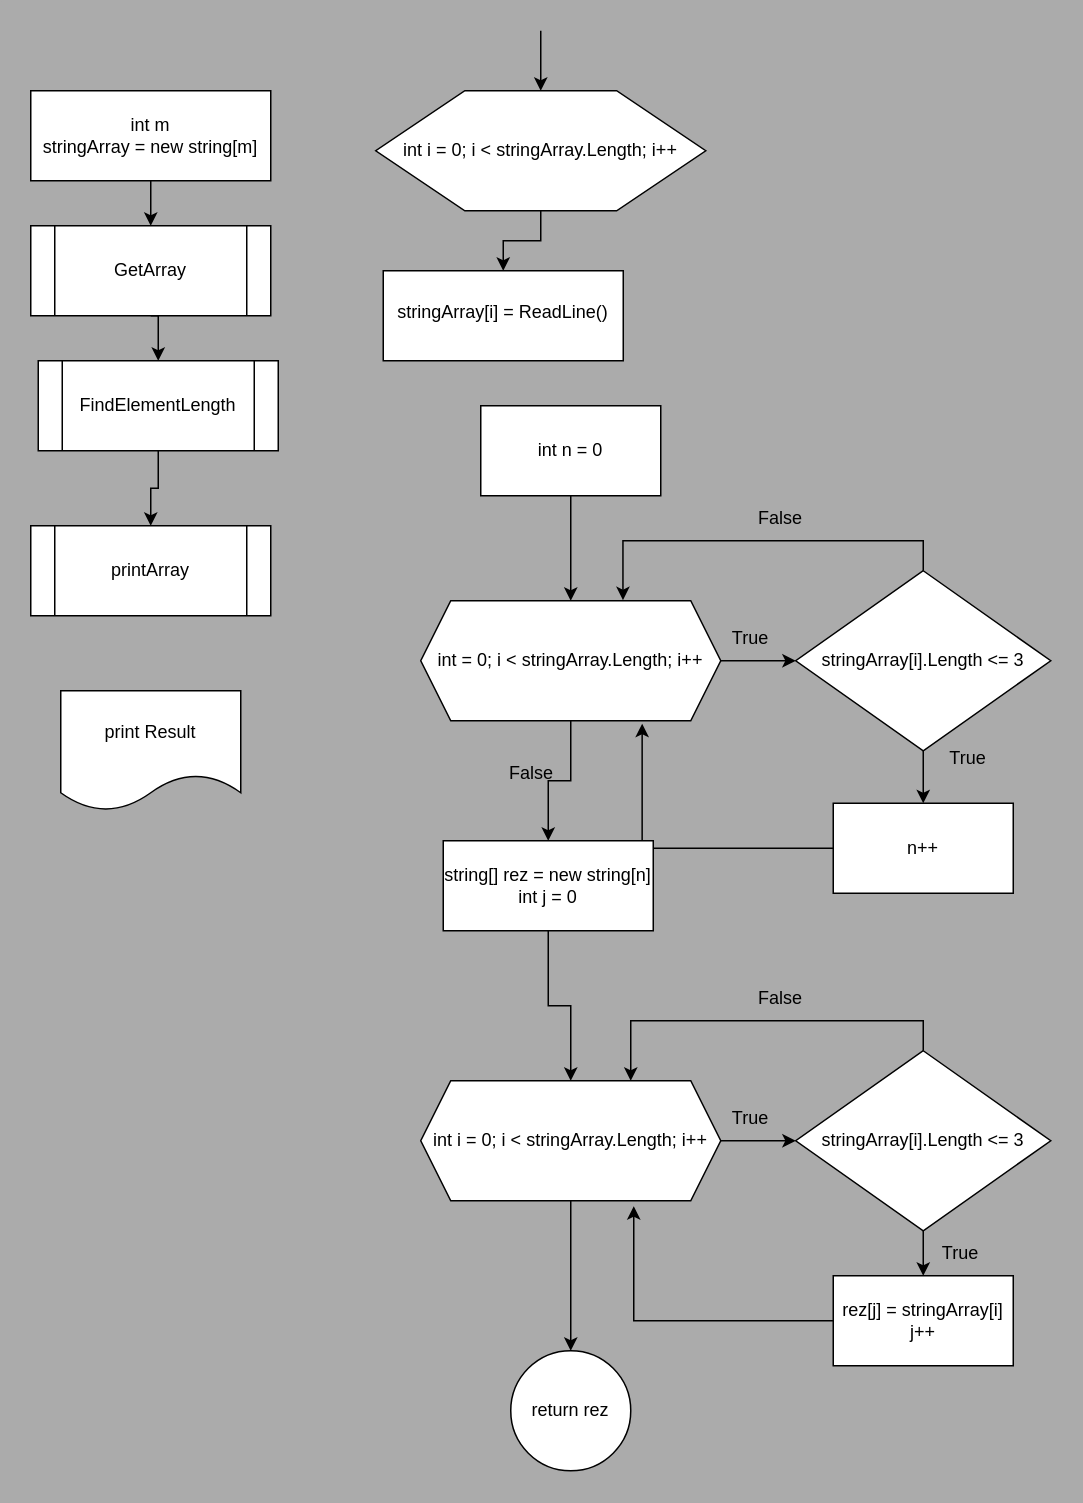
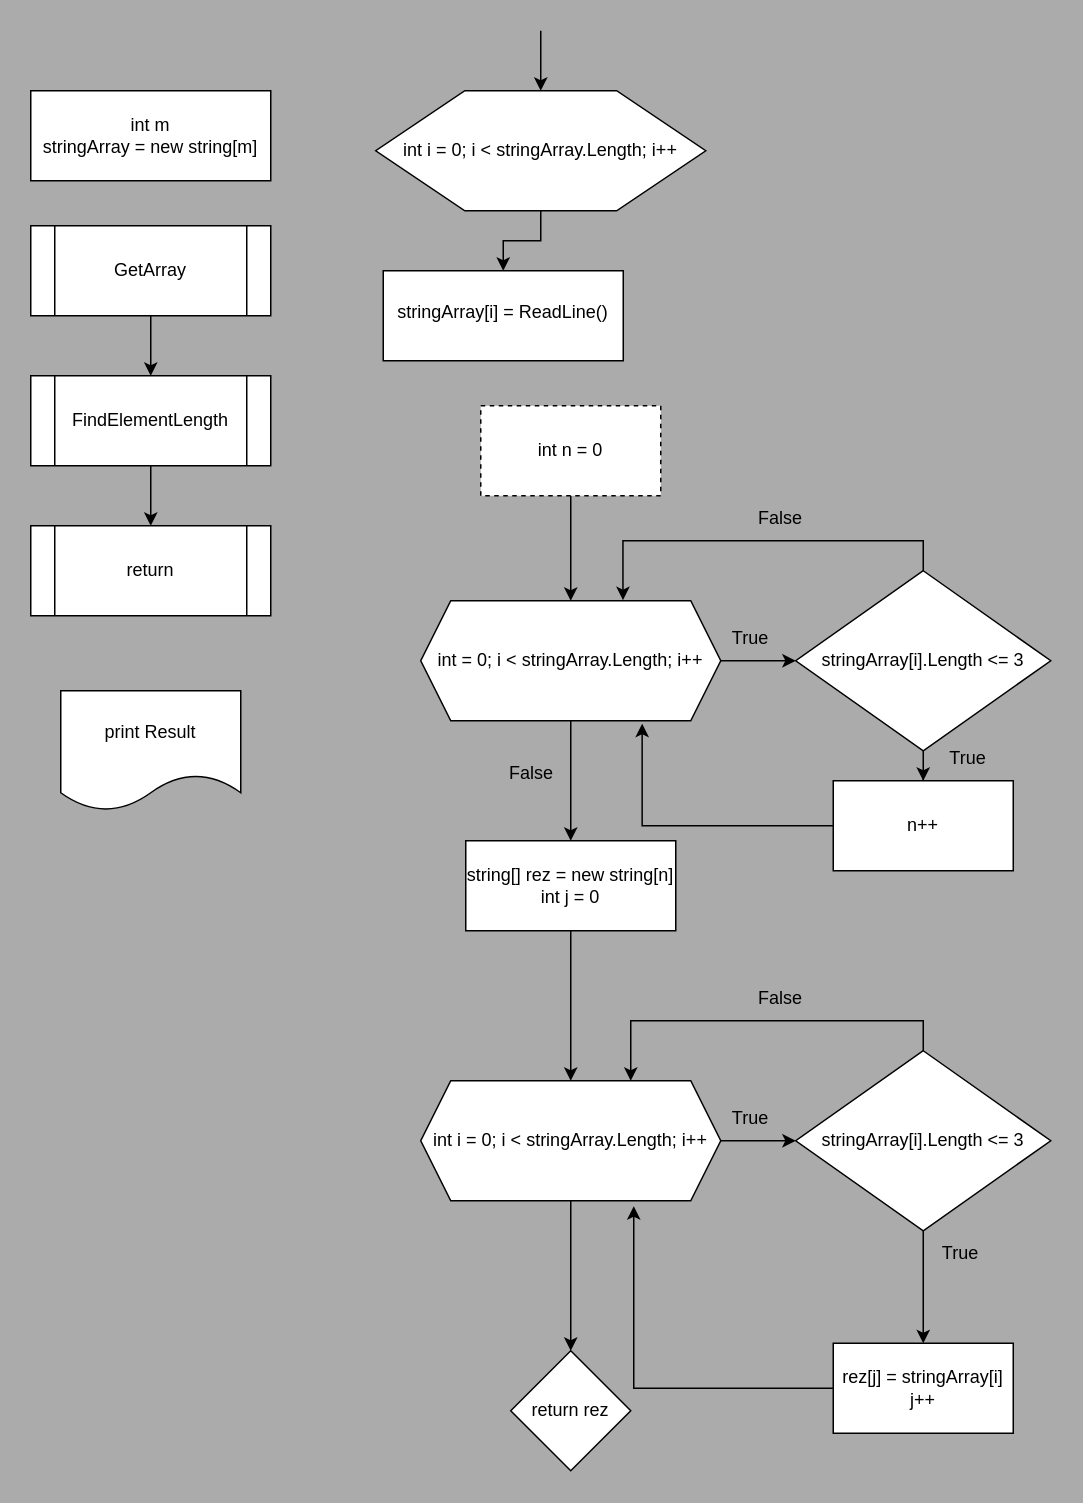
edge "int m stringArray = new string[m]" -> "GetArray": removed
node "FindElementLength": moved (158, 406) -> (151, 421)
node "int n = 0": style solid -> dashed
node "printArray": label "printArray" -> "return"
node "n++": moved (923, 848) -> (923, 826)
node "string[] rez = new string[n] int j = 0": moved (548, 886) -> (571, 886)
node "rez[j] = stringArray[i] j++": moved (923, 1321) -> (923, 1388)
node "return rez": shape ellipse -> diamond
